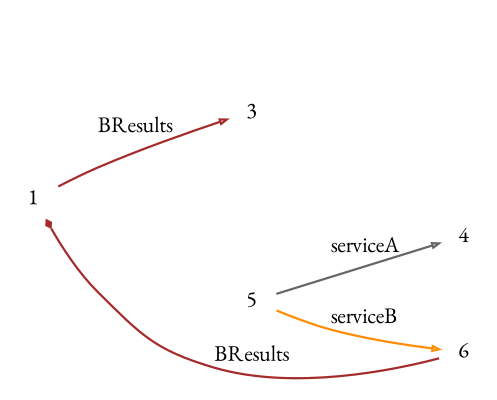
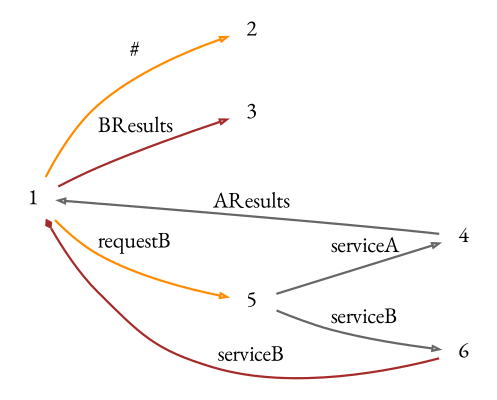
node "2": added
edge "4" -> "1": added, label "AResults"
edge "1" -> "5": added, label "requestB"
edge "5" -> "6": color darkorange -> gray40
edge "6" -> "1": label "BResults" -> "serviceB"
